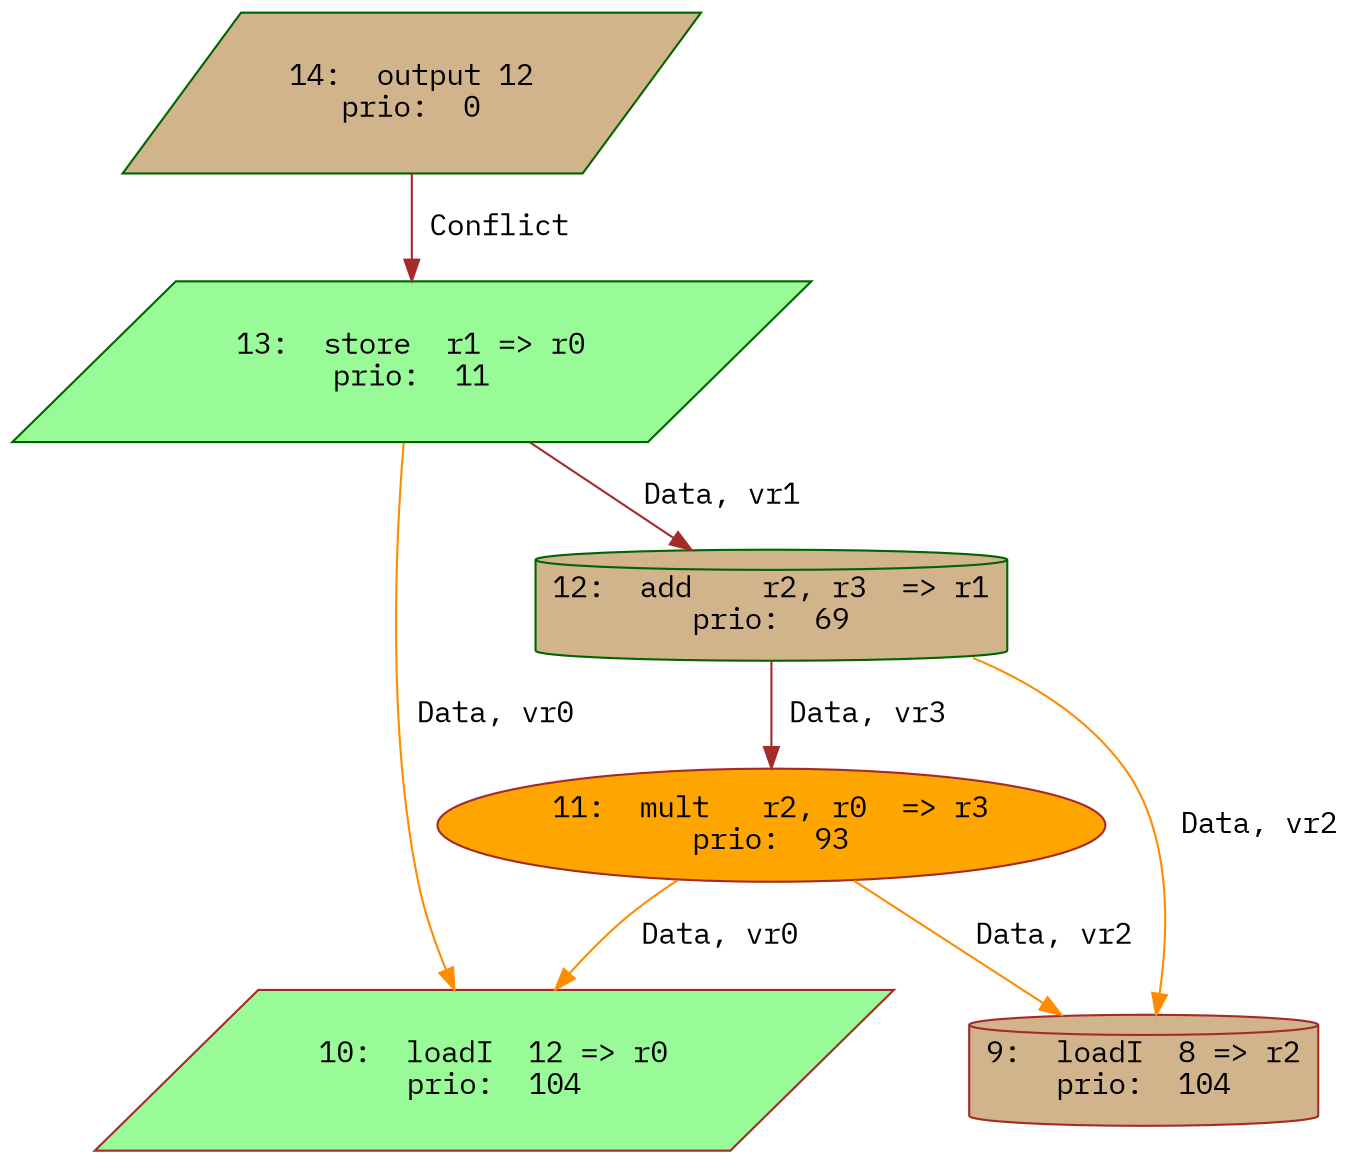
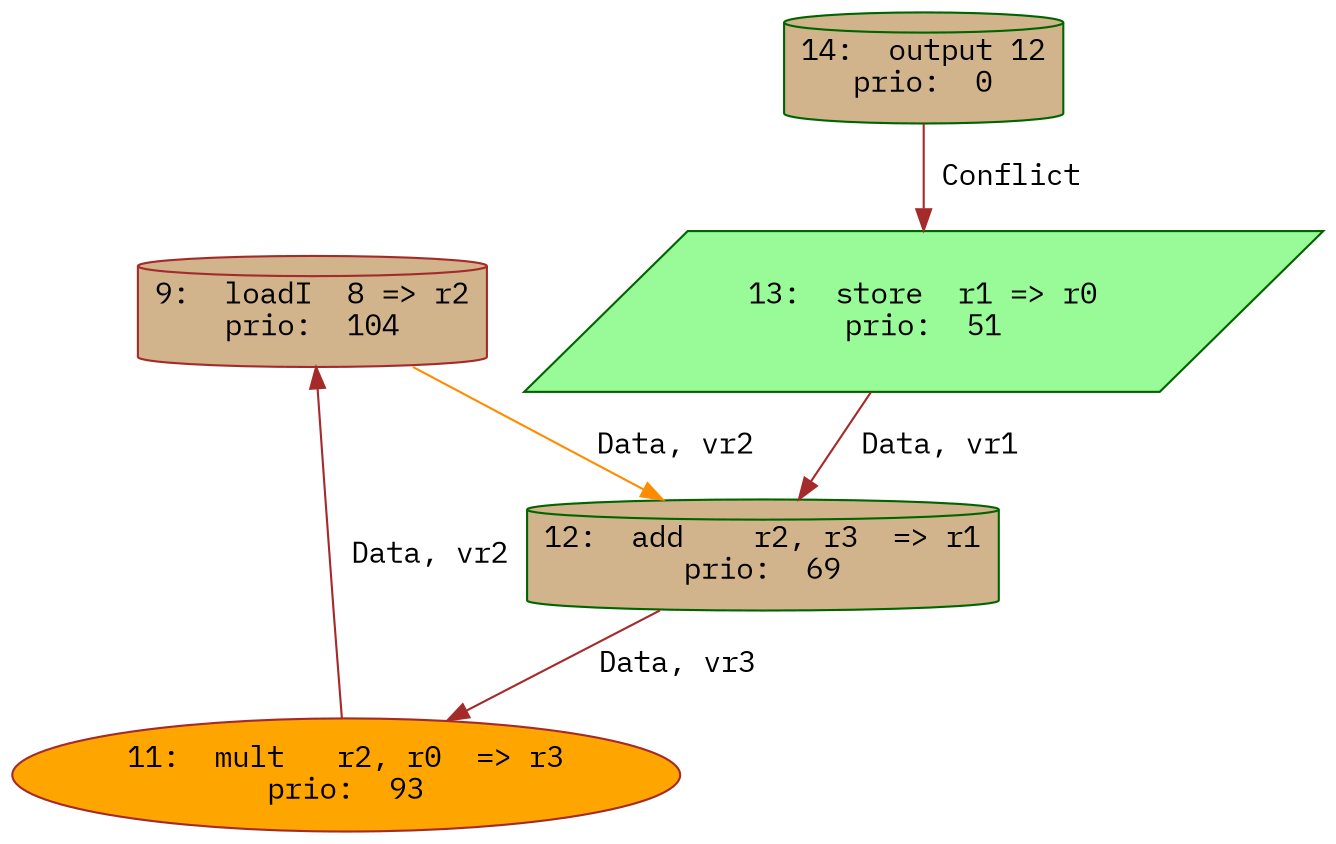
node "14:  output 12 prio:  0": shape parallelogram -> cylinder
node "13:  store  r1 => r0 prio:  11": label "13:  store  r1 => r0 prio:  11" -> "13:  store  r1 => r0 prio:  51"
edge "12:  add    r2, r3  => r1 prio:  69" -> "9:  loadI  8 => r2 prio:  104": reversed
edge "11:  mult   r2, r0  => r3 prio:  93" -> "9:  loadI  8 => r2 prio:  104": color darkorange -> brown
node "10:  loadI  12 => r0 prio:  104": removed
